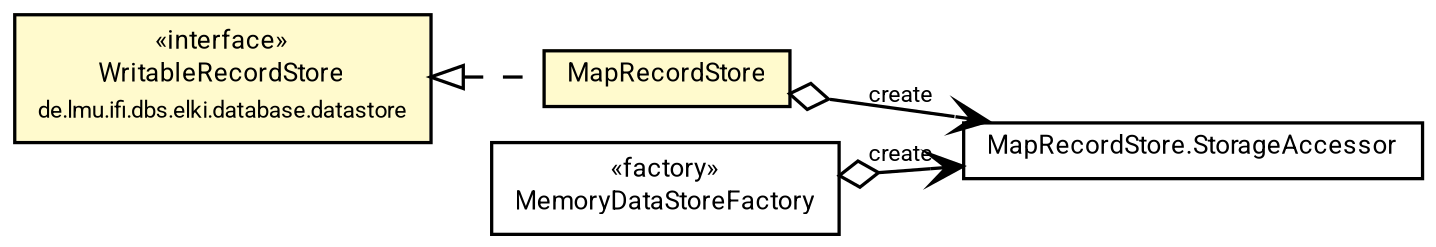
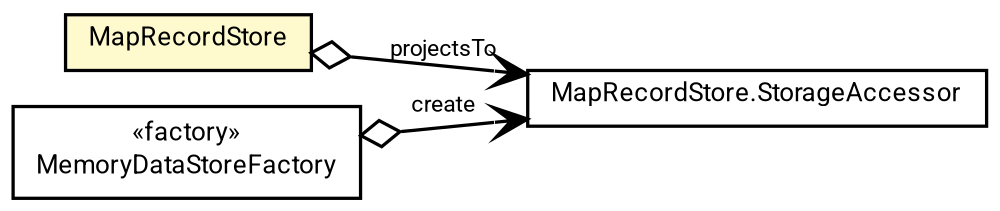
node "WritableRecordStore": removed
edge "MapRecordStore" -- "MapRecordStore.StorageAccessor": label "create" -> "projectsTo"
